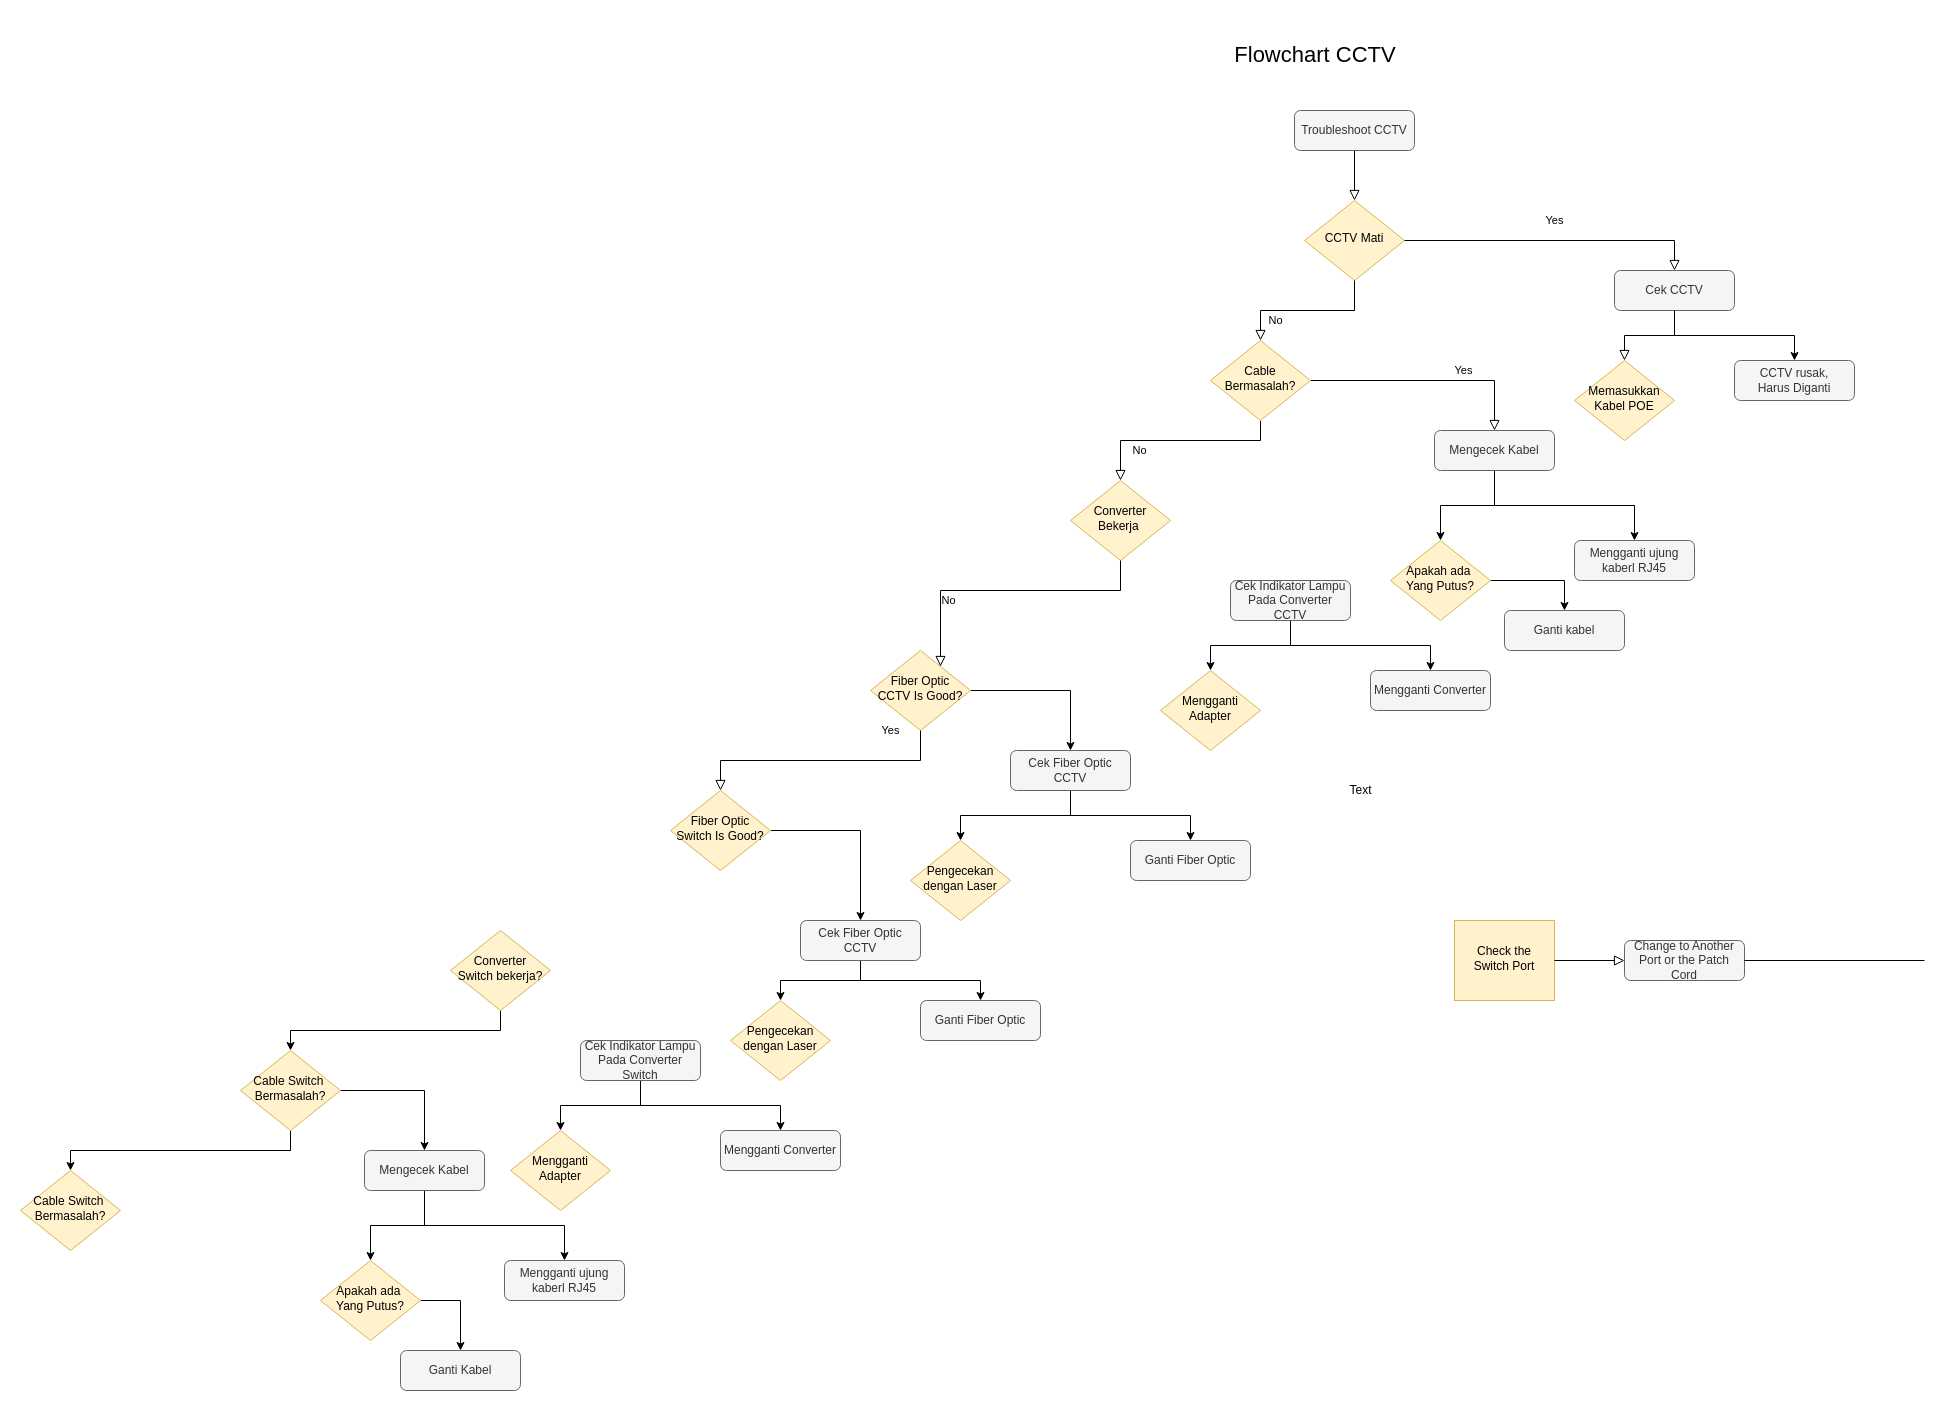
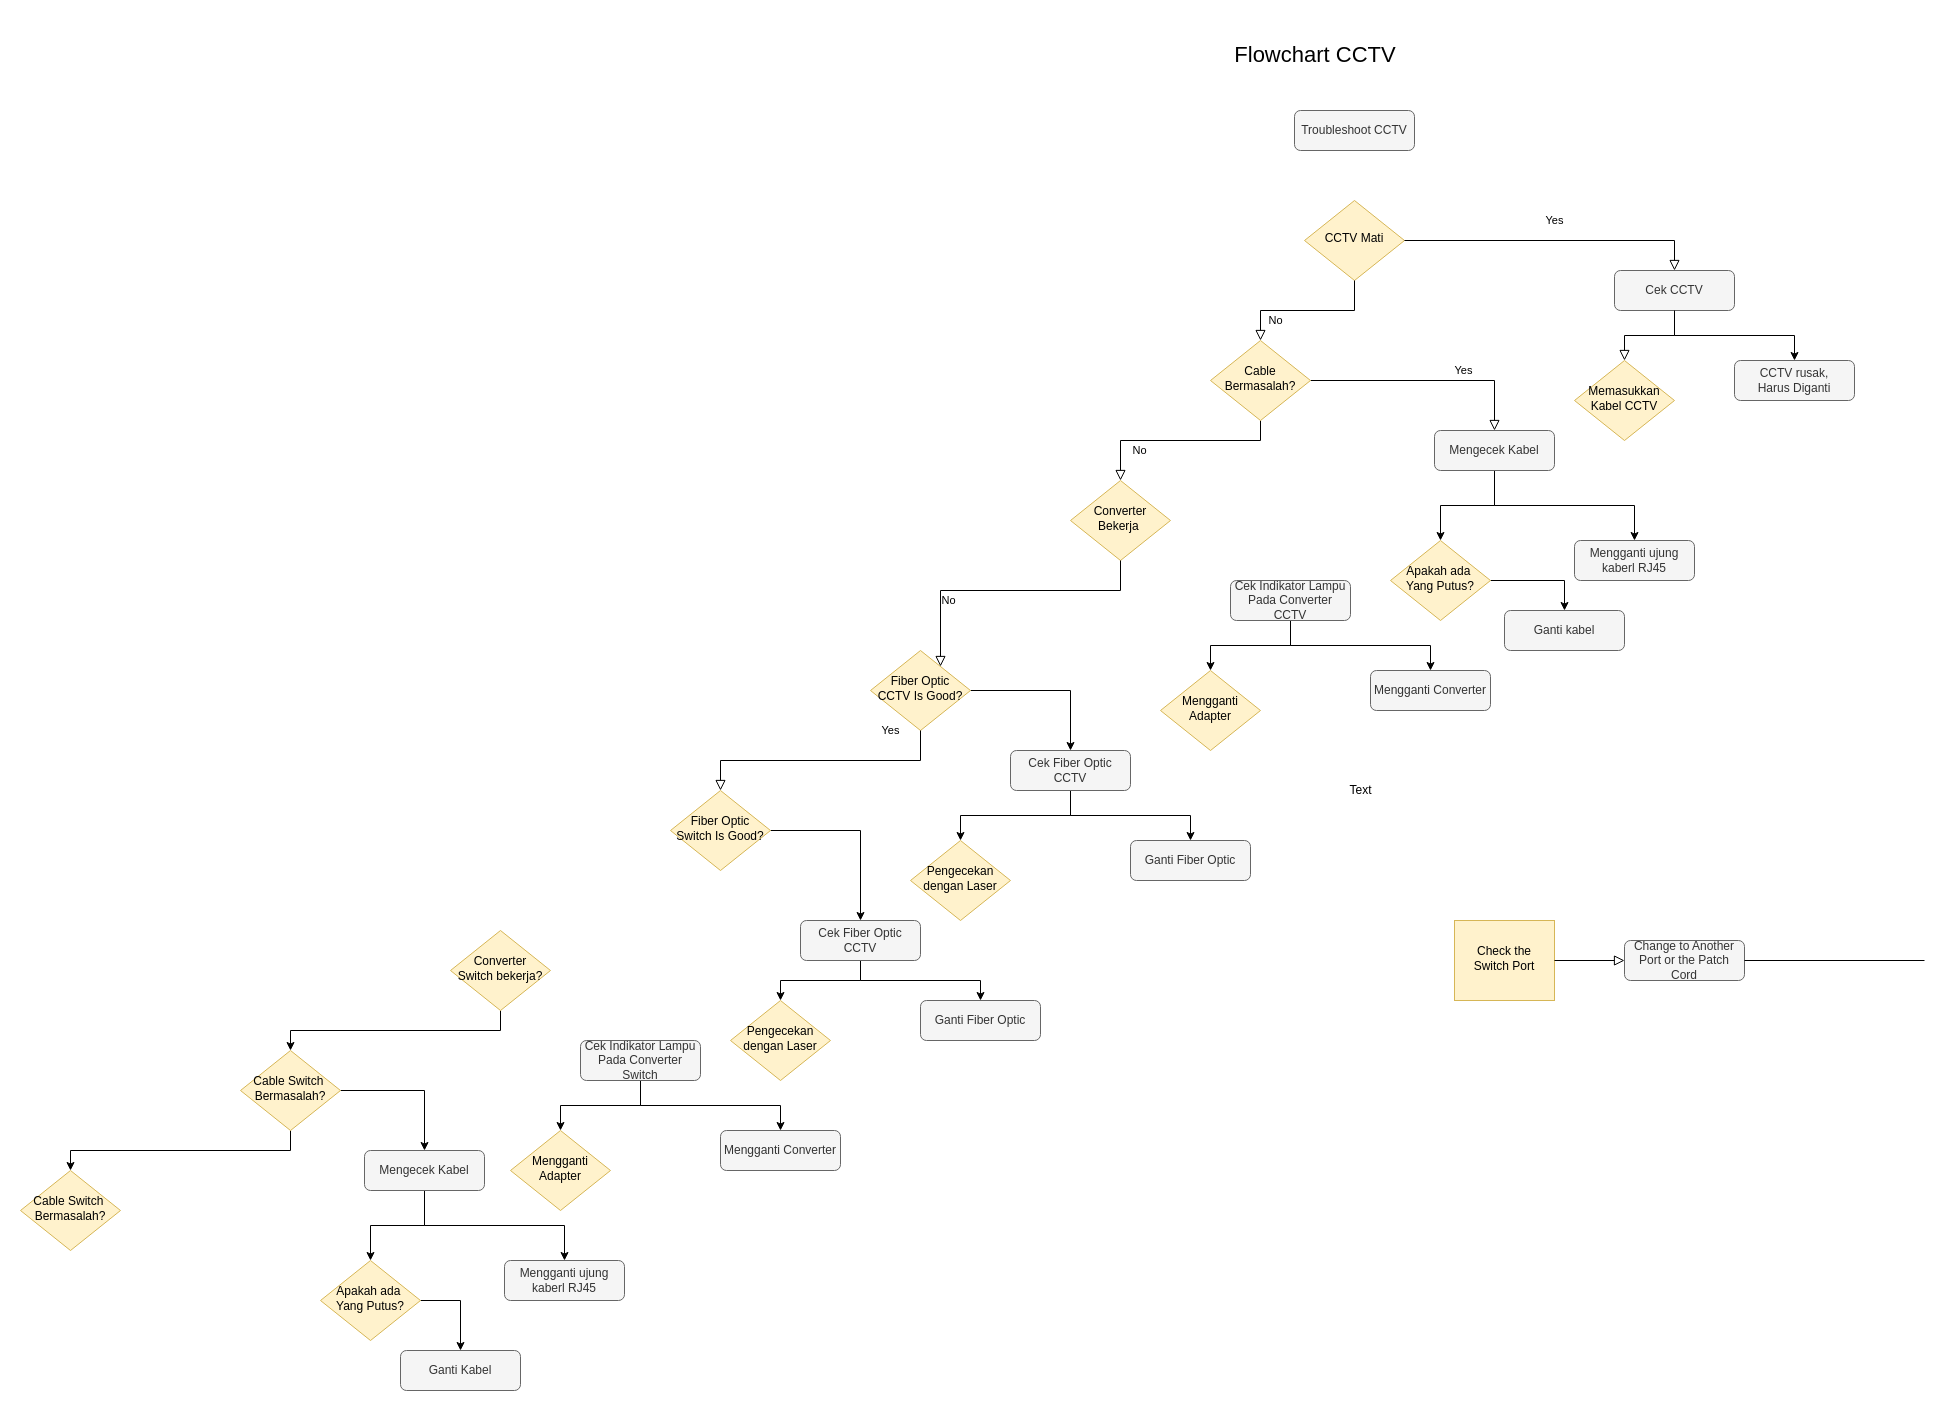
edge "Troubleshoot CCTV" -> "CCTV Mati": removed
node "Memasukkan Kabel POE": label "Memasukkan Kabel POE" -> "Memasukkan Kabel CCTV"
